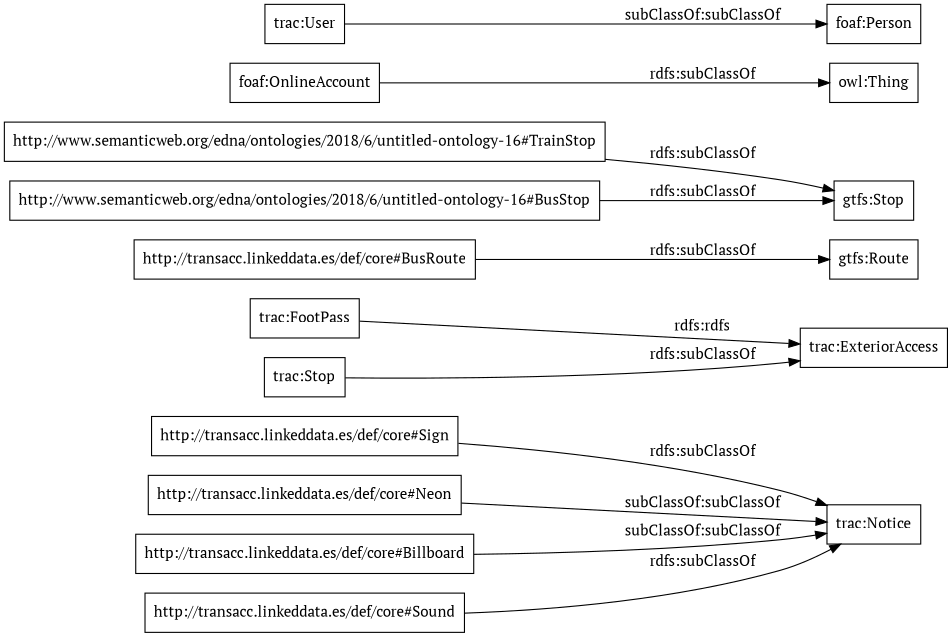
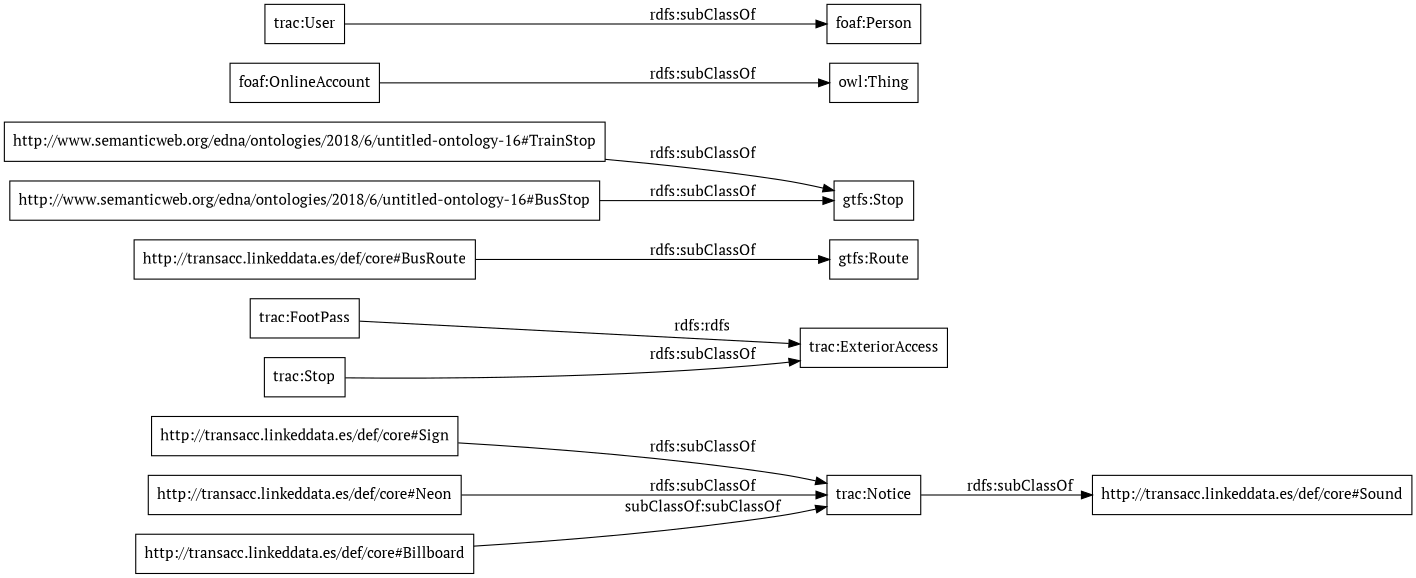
edge "trac:User" -> "foaf:Person": label "subClassOf:subClassOf" -> "rdfs:subClassOf"
edge "http://transacc.linkeddata.es/def/core#Neon" -> "trac:Notice": label "subClassOf:subClassOf" -> "rdfs:subClassOf"
edge "http://transacc.linkeddata.es/def/core#Sound" -> "trac:Notice": reversed
